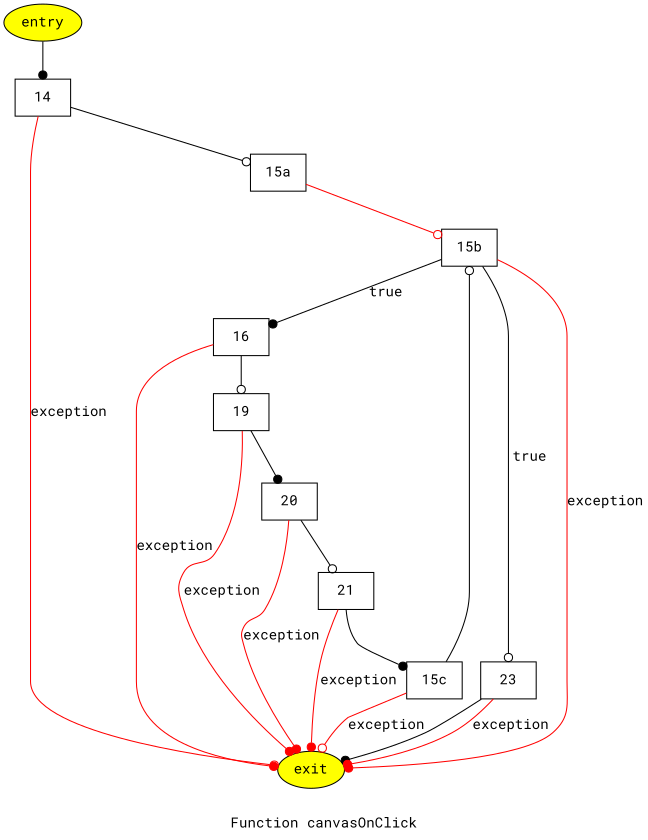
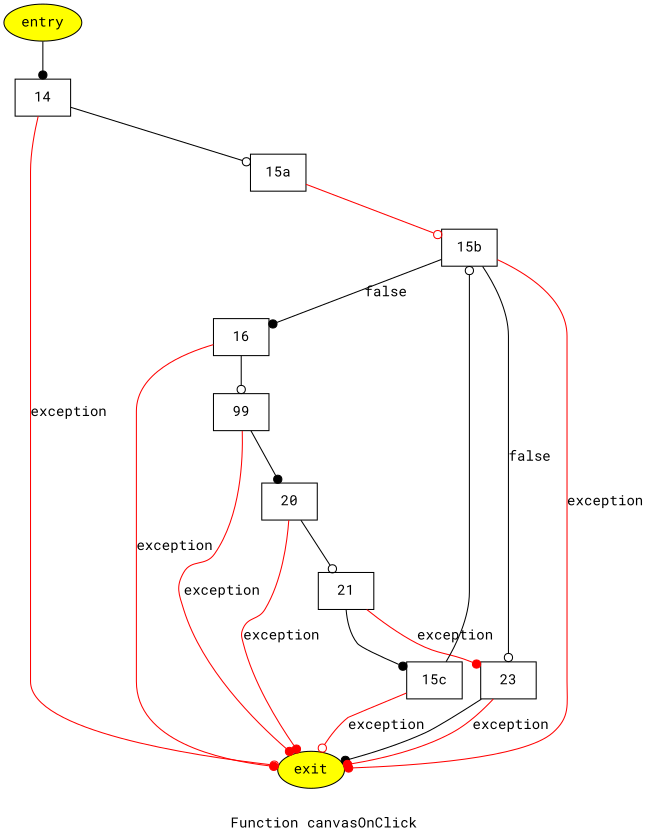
edge "15b" -> "16": label "true" -> "false"
node "19": label "19" -> "99"
edge "15b" -> "23": label "true" -> "false"
edge "21" -> "exit": now "21" -> "23"
